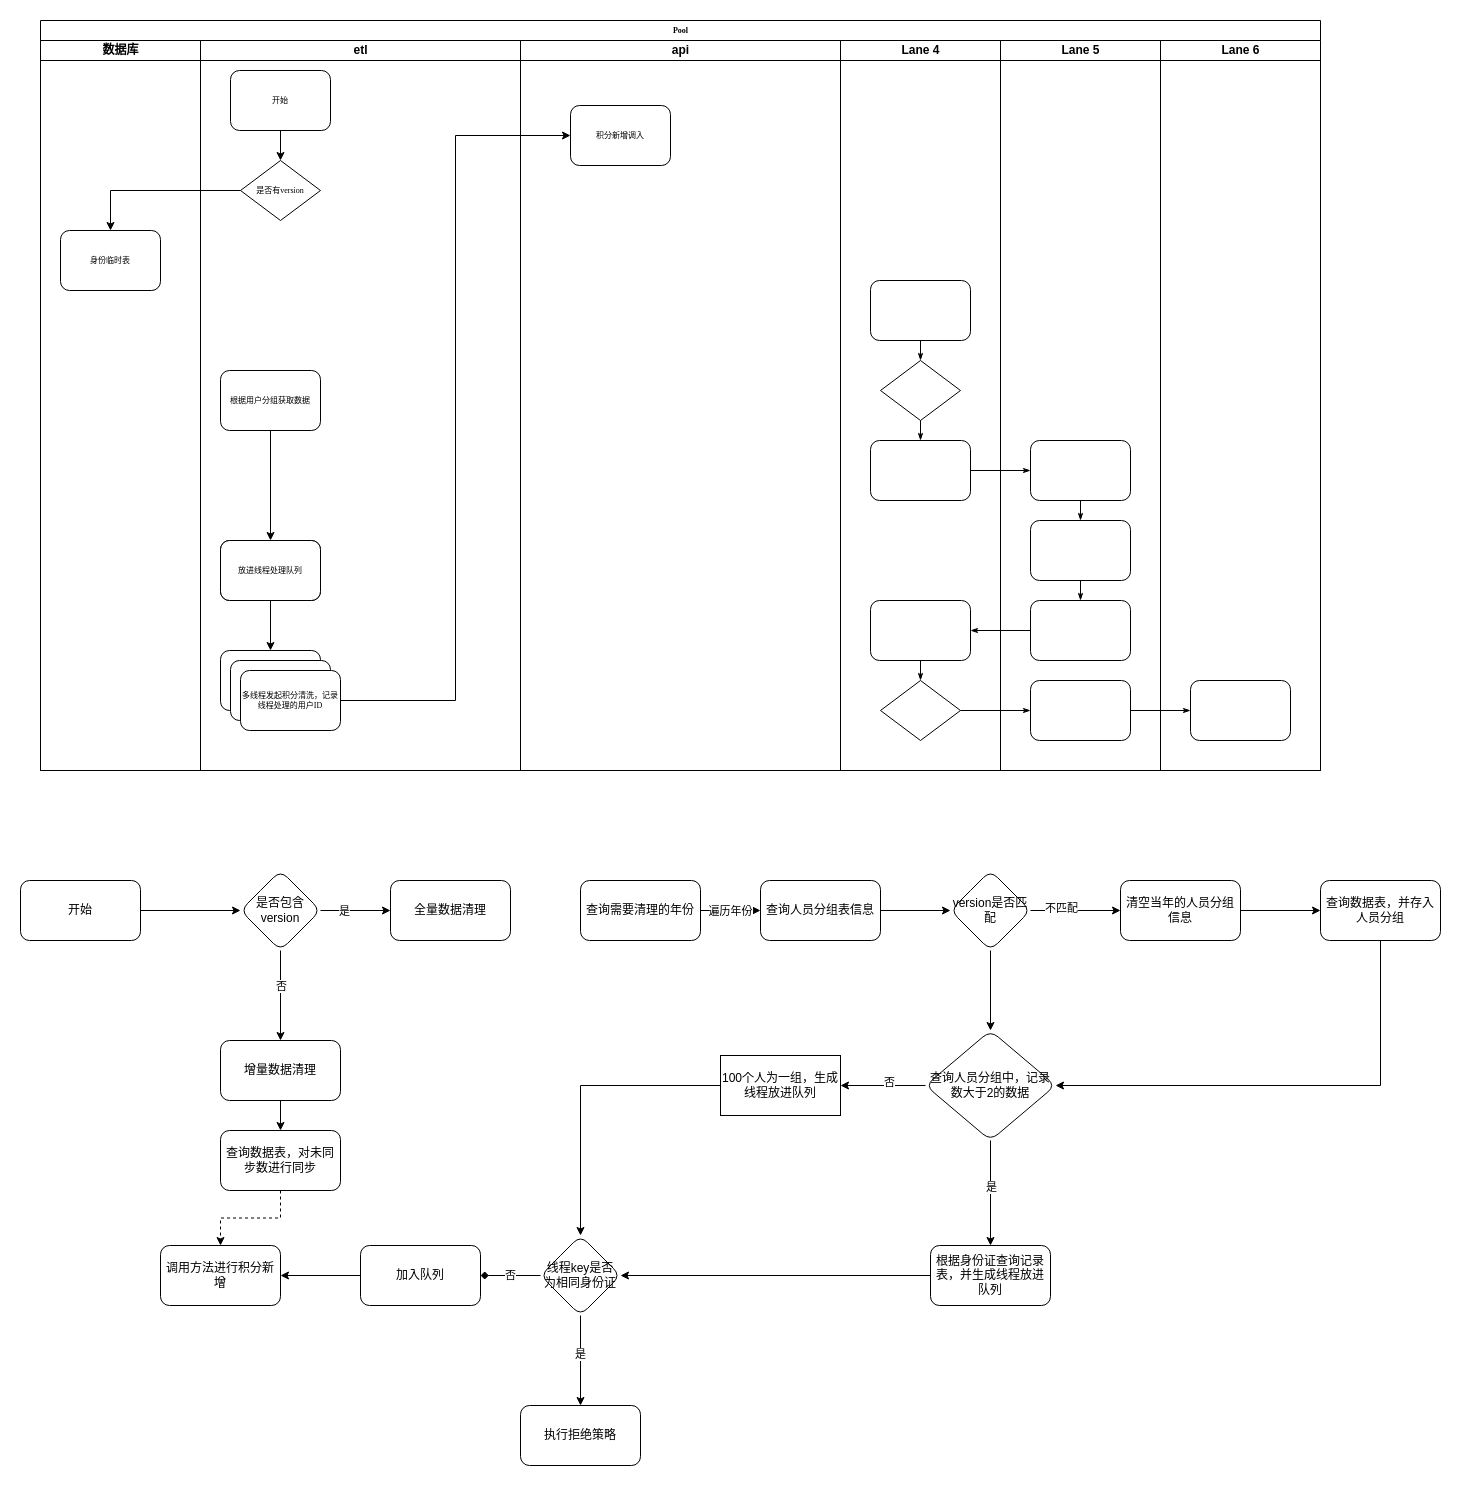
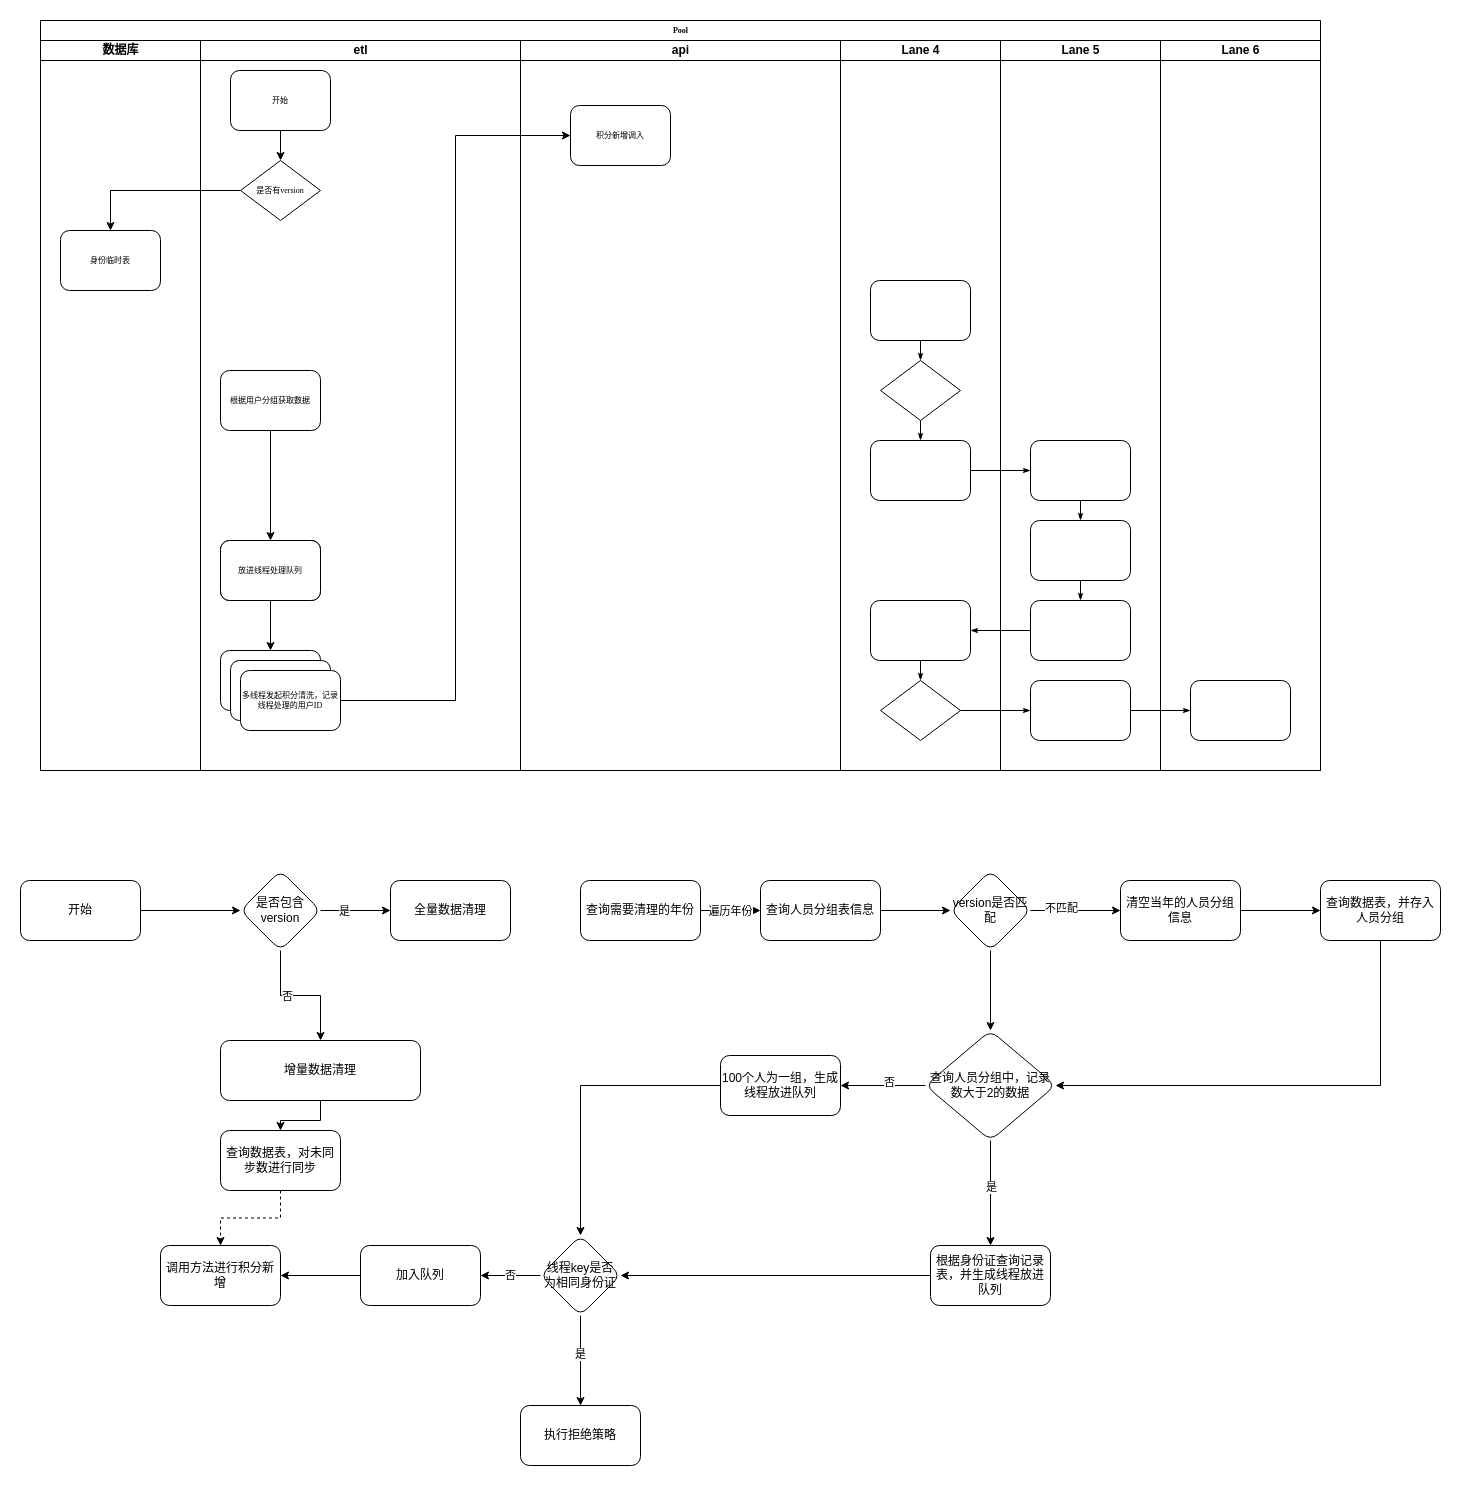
node "增量数据清理": size 120x60 -> 200x60
node "100个人为一组，生成线程放进队列": shape rectangle -> rounded rectangle
edge "线程key是否为相同身份证" -> "加入队列": arrowhead diamond -> classic
